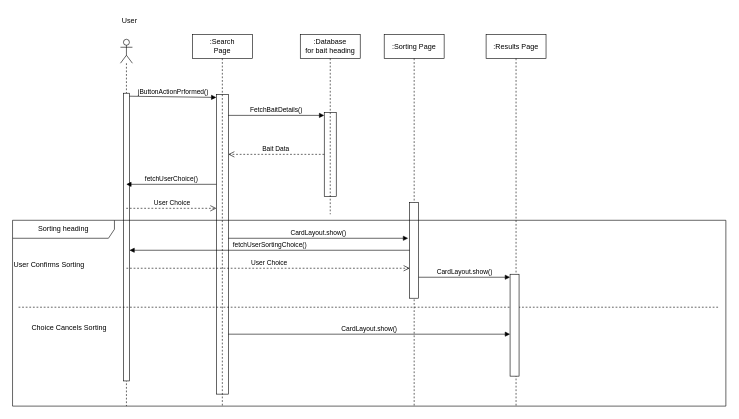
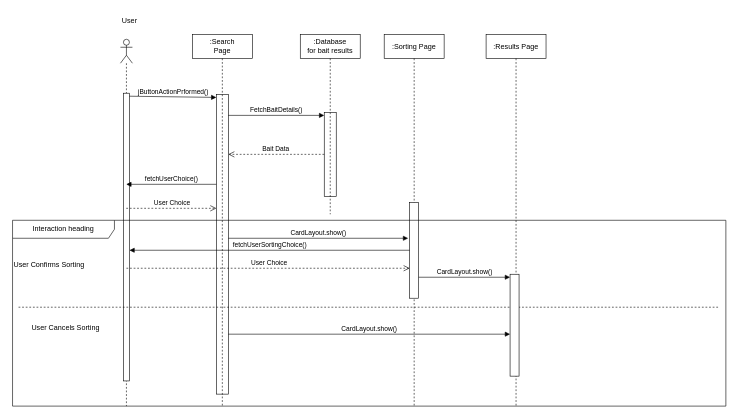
node ":Database for bait heading": label ":Database for bait heading" -> ":Database for bait results"
node "Sorting heading": label "Sorting heading" -> "Interaction heading"
node "Choice Cancels Sorting": label "Choice Cancels Sorting" -> "User Cancels Sorting"
